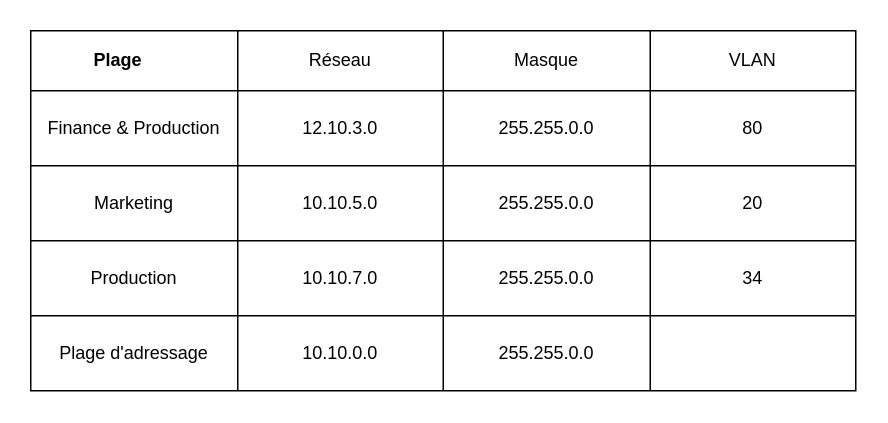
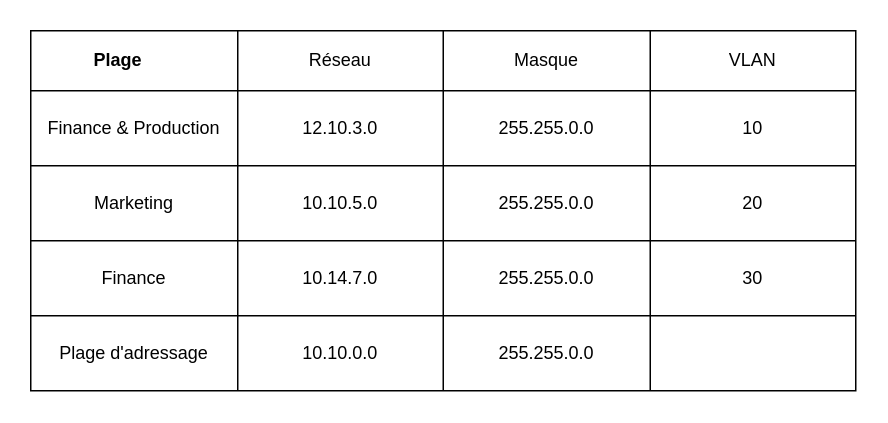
node "80": label "80" -> "10"
node "Production": label "Production" -> "Finance"
node "10.10.7.0": label "10.10.7.0" -> "10.14.7.0"
node "34": label "34" -> "30"
